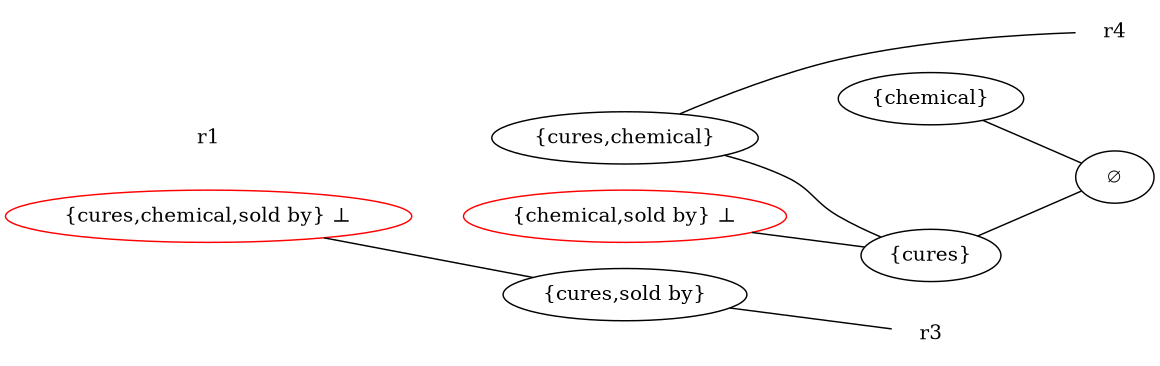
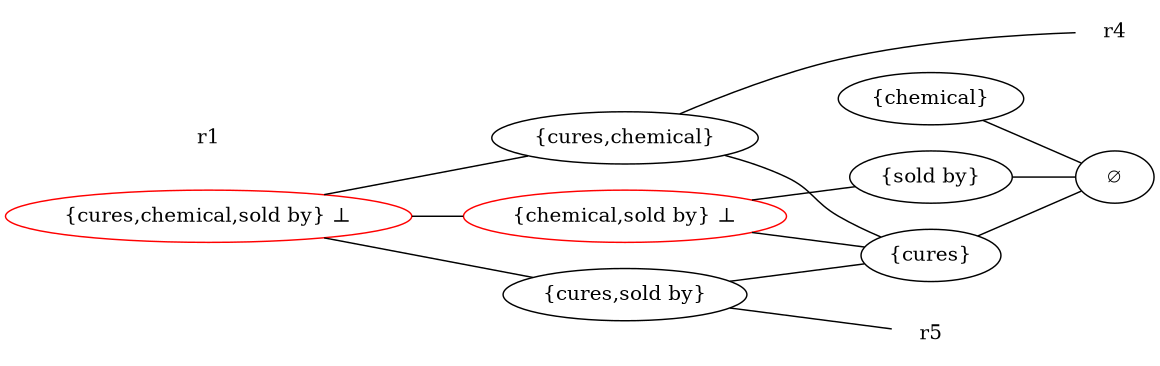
edge "{cures,chemical}" -- "{cures,chemical,sold by} ⊥": added
node "{sold by}": added
edge "{cures,chemical,sold by} ⊥" -- "{chemical,sold by} ⊥": added
edge "{cures}" -- "{cures,sold by}": added
node "r3": label "r3" -> "r5"
